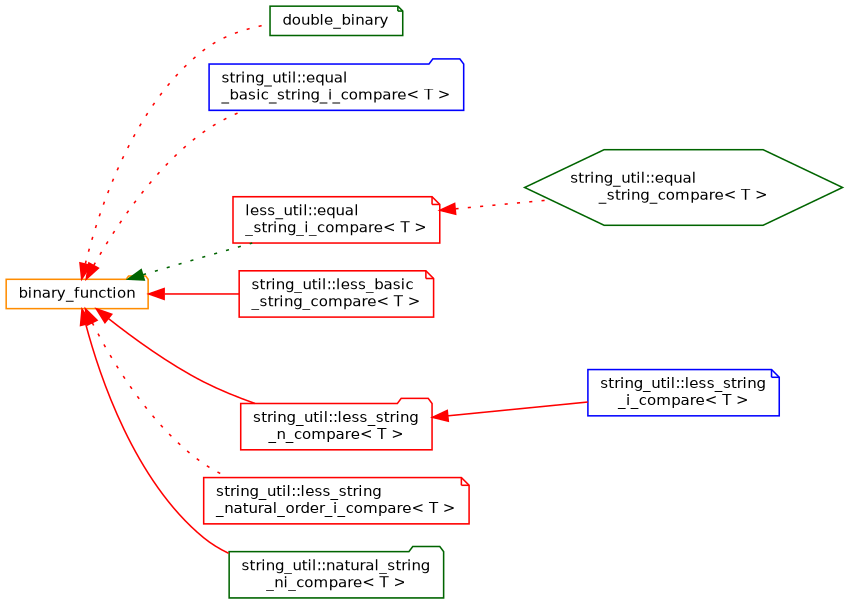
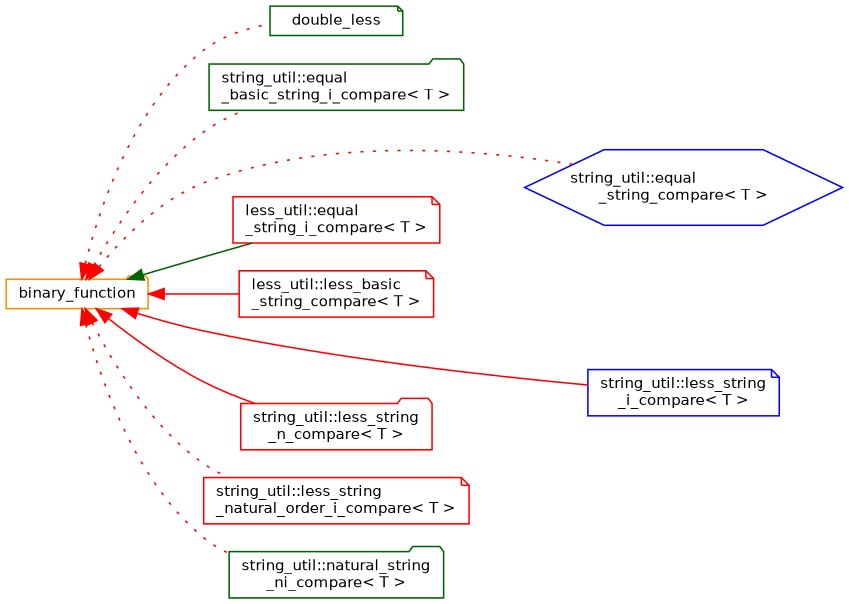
node "double_binary": label "double_binary" -> "double_less"
node "string_util::equal _basic_string_i_compare< T >": color blue -> darkgreen
node "string_util::equal _string_compare< T >": color darkgreen -> blue
edge "string_util::equal _string_compare< T >" -> "less_util::equal _string_i_compare< T >": now "string_util::equal _string_compare< T >" -> "binary_function"
edge "less_util::equal _string_i_compare< T >" -> "binary_function": style dotted -> solid
node "string_util::less_basic _string_compare< T >": label "string_util::less_basic _string_compare< T >" -> "less_util::less_basic _string_compare< T >"
edge "string_util::less_string _i_compare< T >" -> "string_util::less_string _n_compare< T >": now "string_util::less_string _i_compare< T >" -> "binary_function"
edge "string_util::natural_string _ni_compare< T >" -> "binary_function": style solid -> dotted
